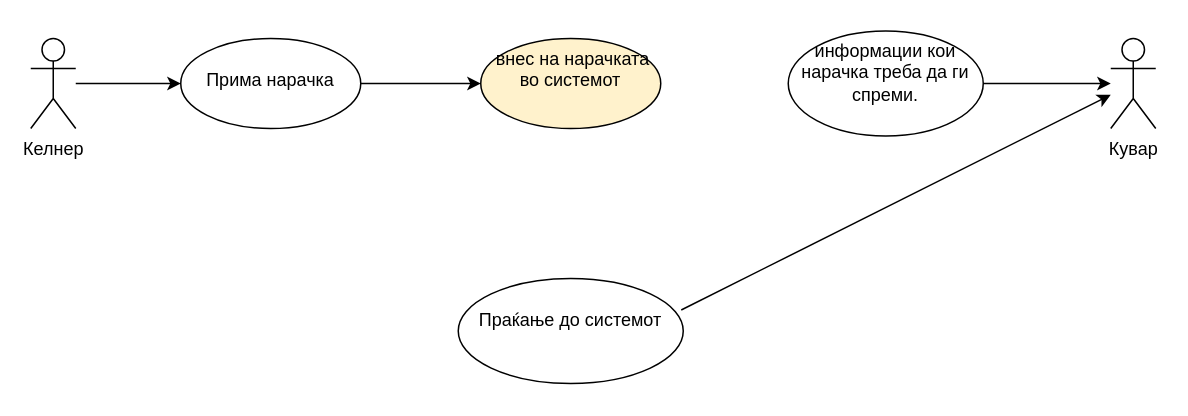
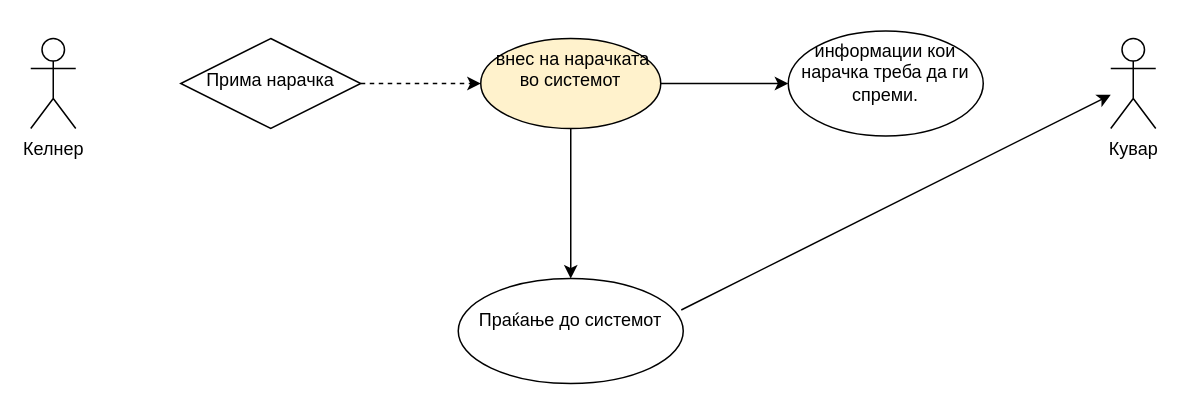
edge "Келнер" -> "Прима нарачка": removed
node "Прима нарачка": shape ellipse -> diamond
edge "Прима нарачка" -> "внес на нарачката во системот": style solid -> dashed
edge "внес на нарачката во системот" -> "информации кои нарачка треба да ги спреми.": added
edge "информации кои нарачка треба да ги спреми." -> "Кувар": removed
edge "внес на нарачката во системот" -> "Праќање до системот": added
